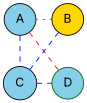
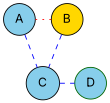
edge "A" -- "D": removed
